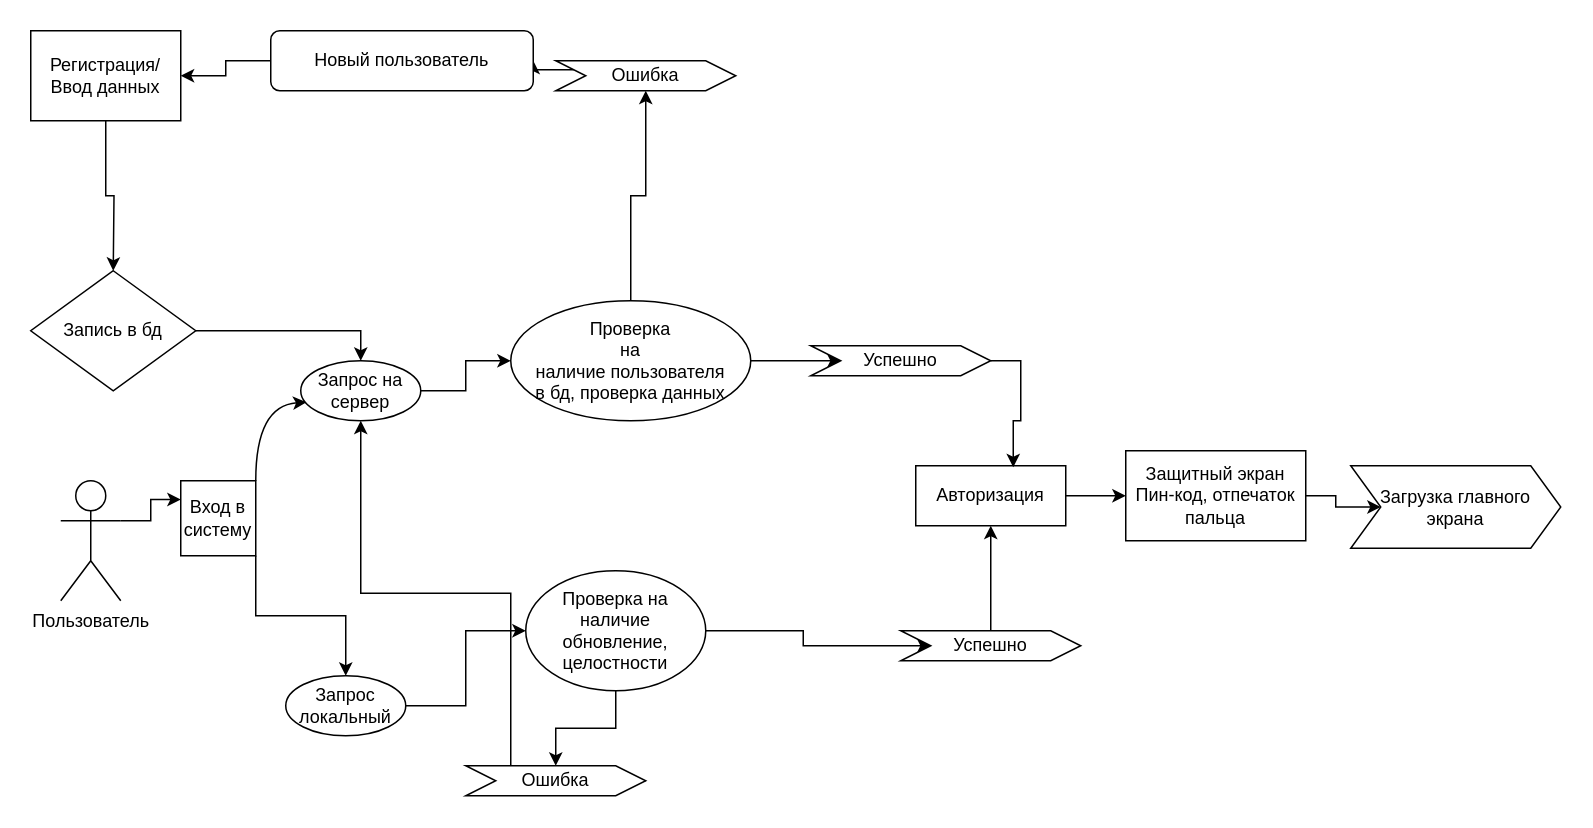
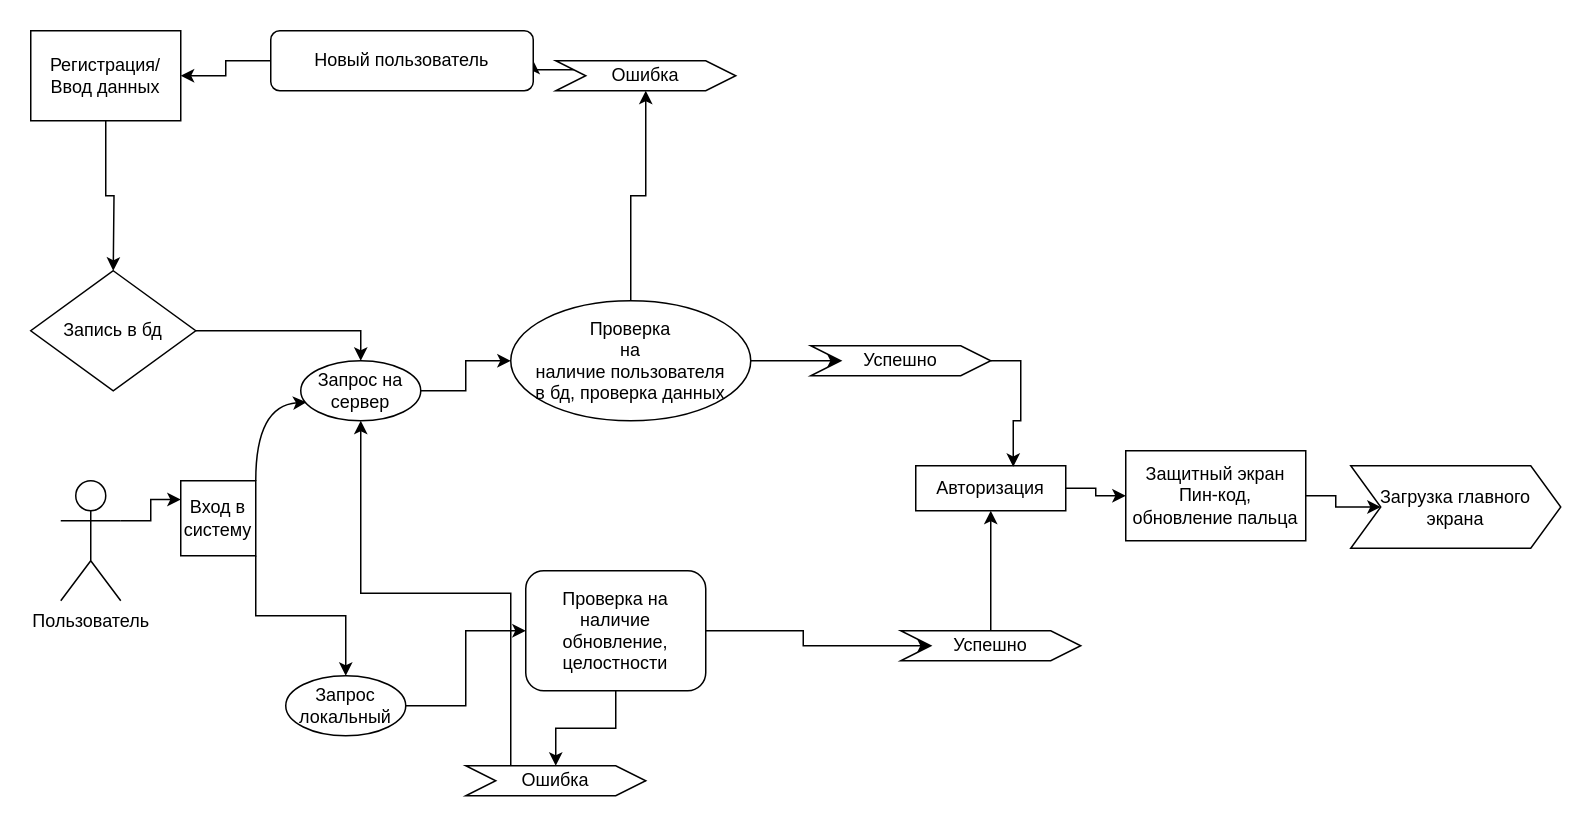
node "Авторизация": size 150x60 -> 150x45
node "Защитный экран Пин-код, отпечаток пальца": label "Защитный экран Пин-код, отпечаток пальца" -> "Защитный экран Пин-код, обновление пальца"
node "Проверка на наличие обновление, целостности": shape ellipse -> rounded rectangle
